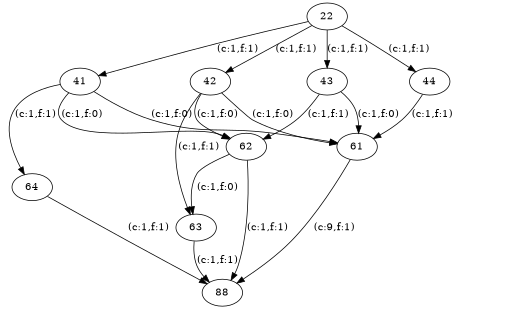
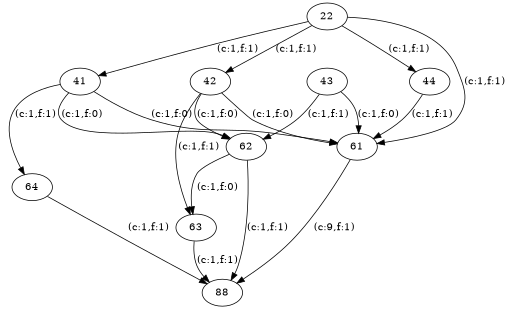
edge "22" -> "43": now "22" -> "61"
